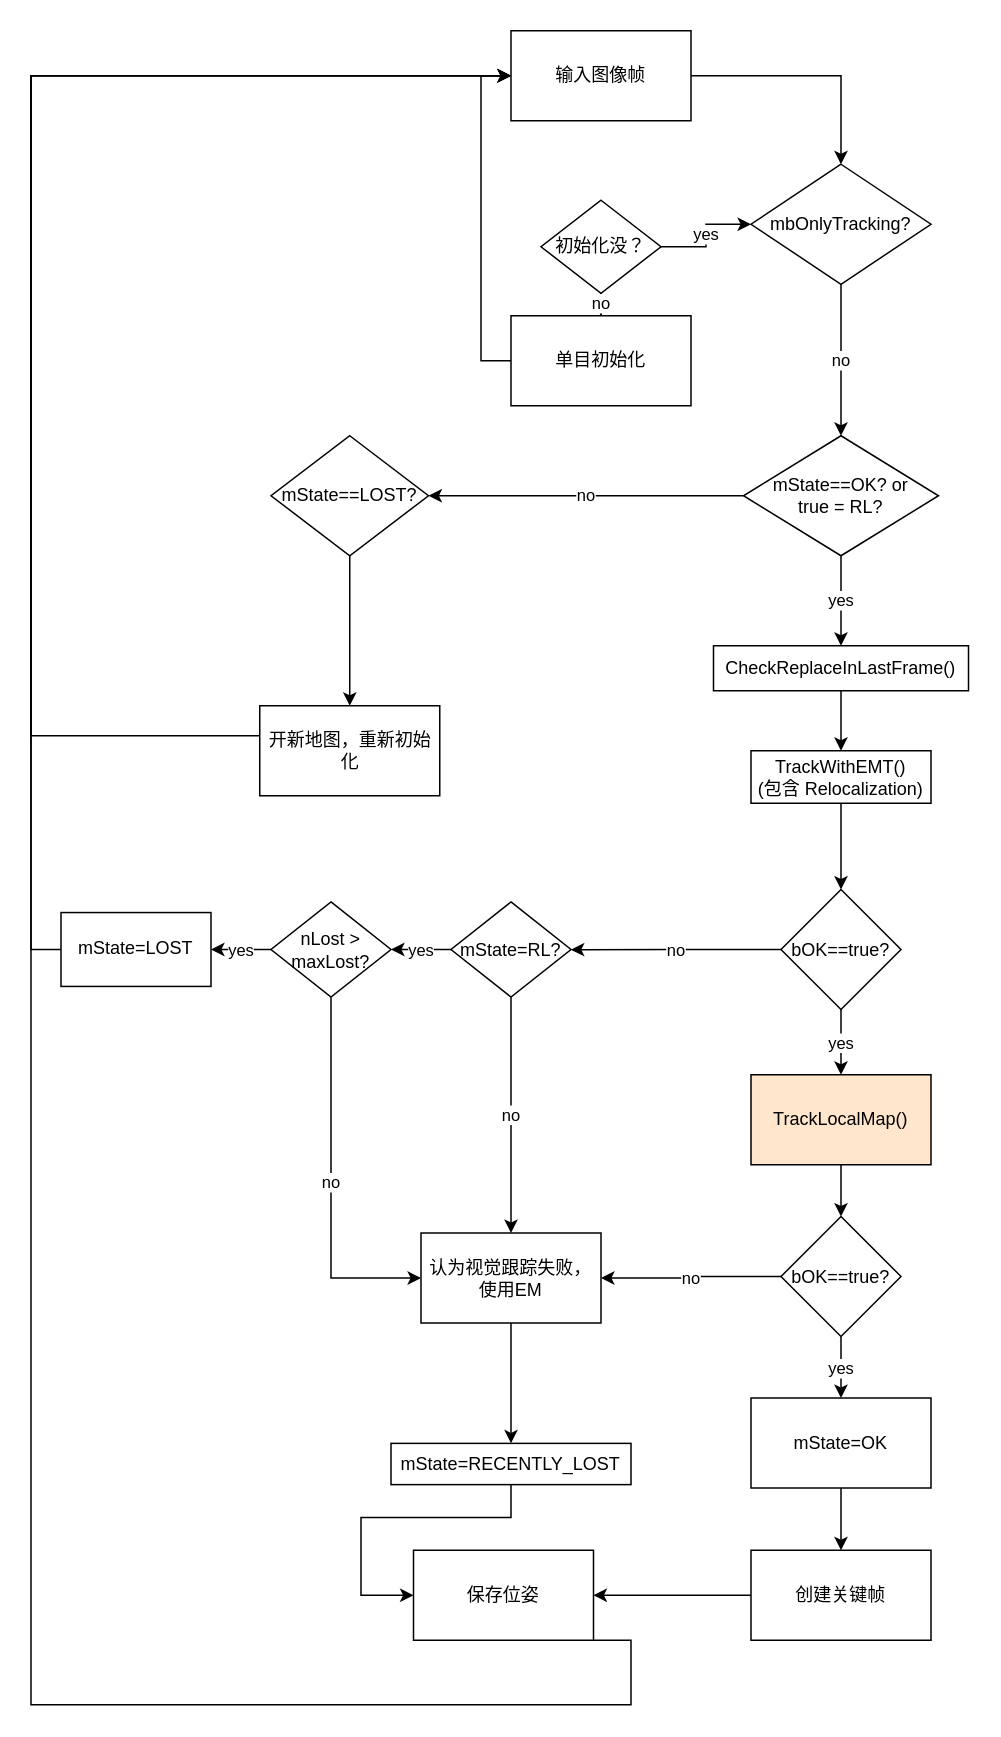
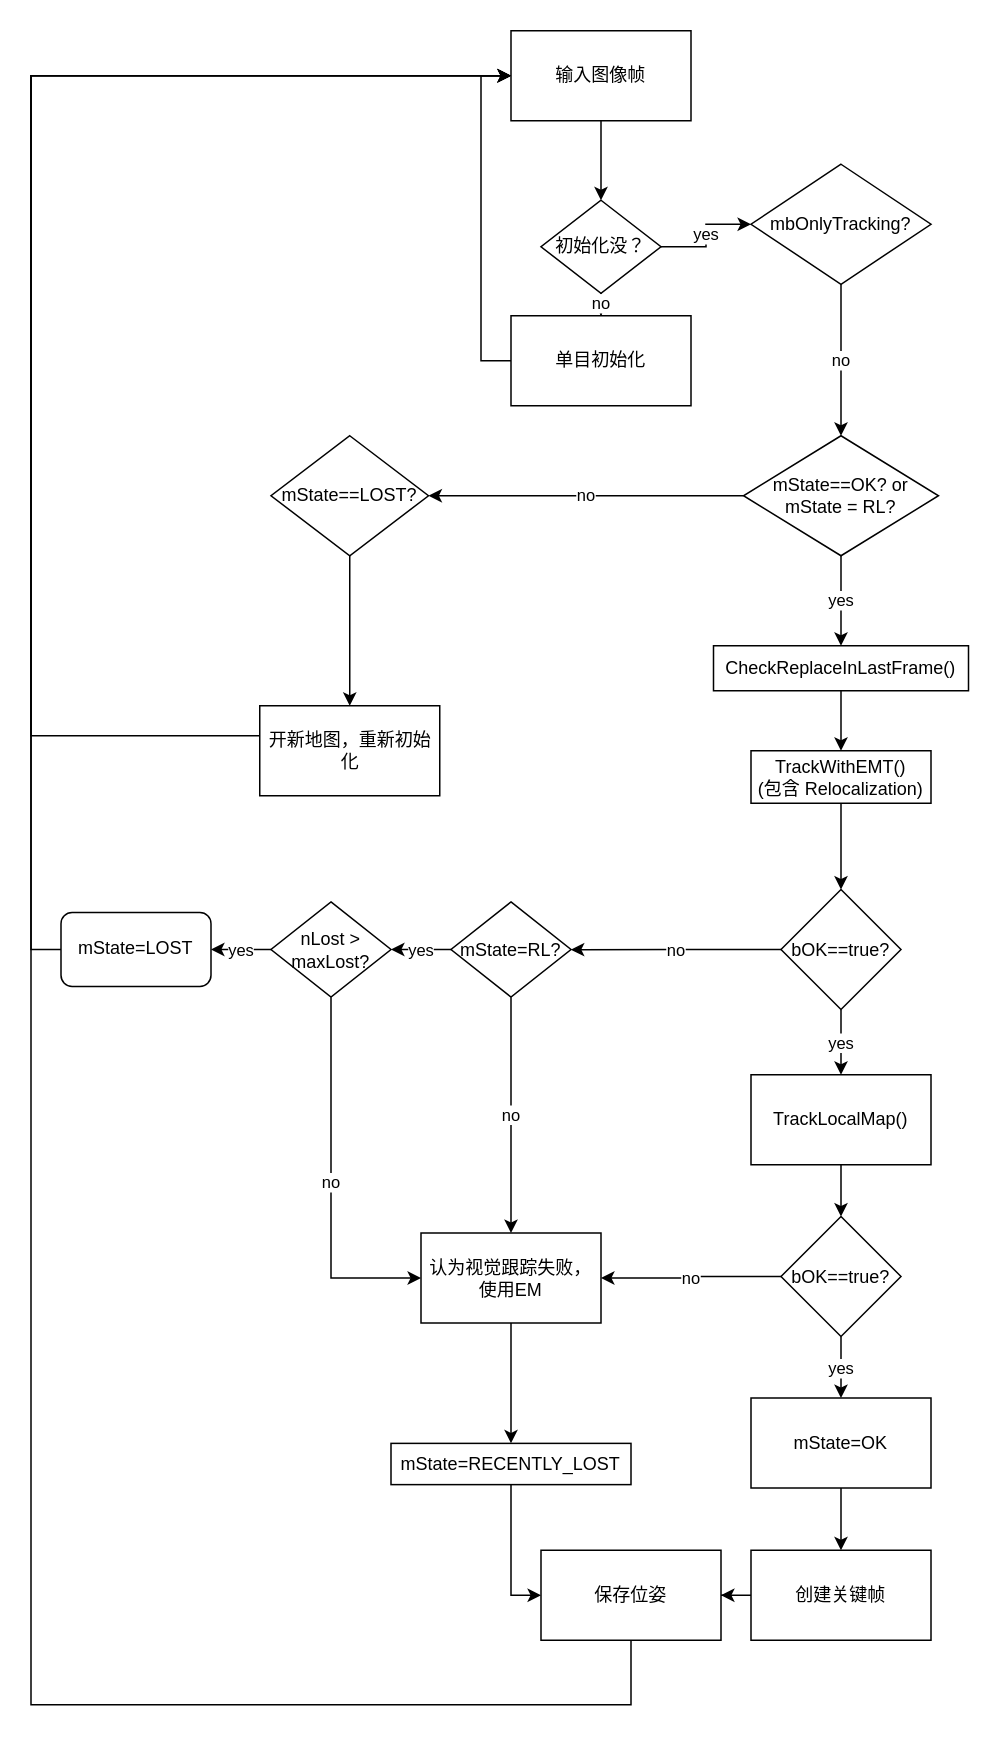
edge "输入图像帧" -> "mbOnlyTracking?": now "输入图像帧" -> "初始化没？"
node "mState==OK? or true = RL?": label "mState==OK? or true = RL?" -> "mState==OK? or mState = RL?"
node "mState=LOST": shape rectangle -> rounded rectangle
node "TrackLocalMap()": fillcolor #ffe6cc -> #ffffff
node "保存位姿": moved (503, 1595) -> (631, 1595)
